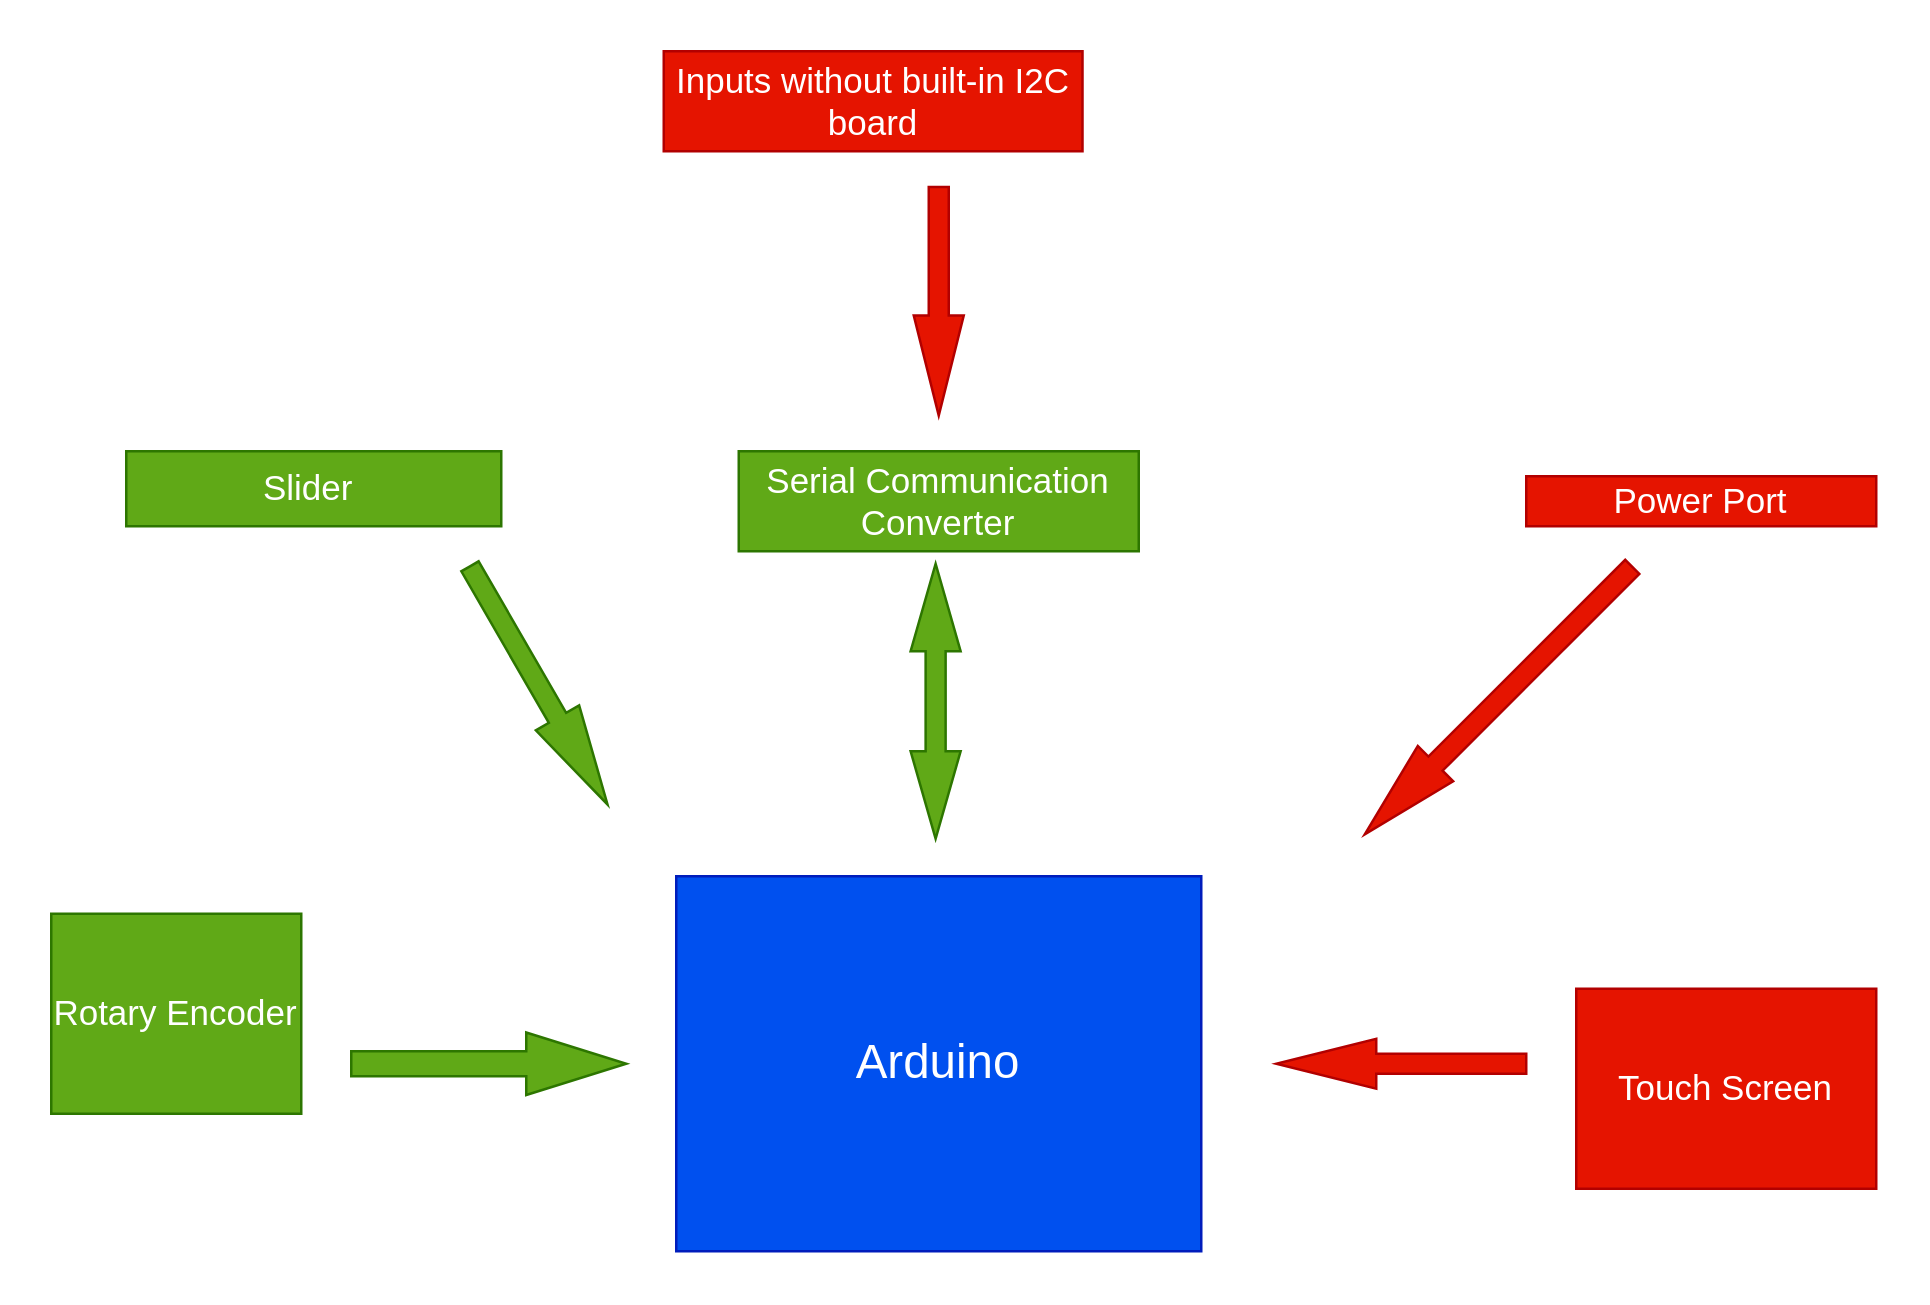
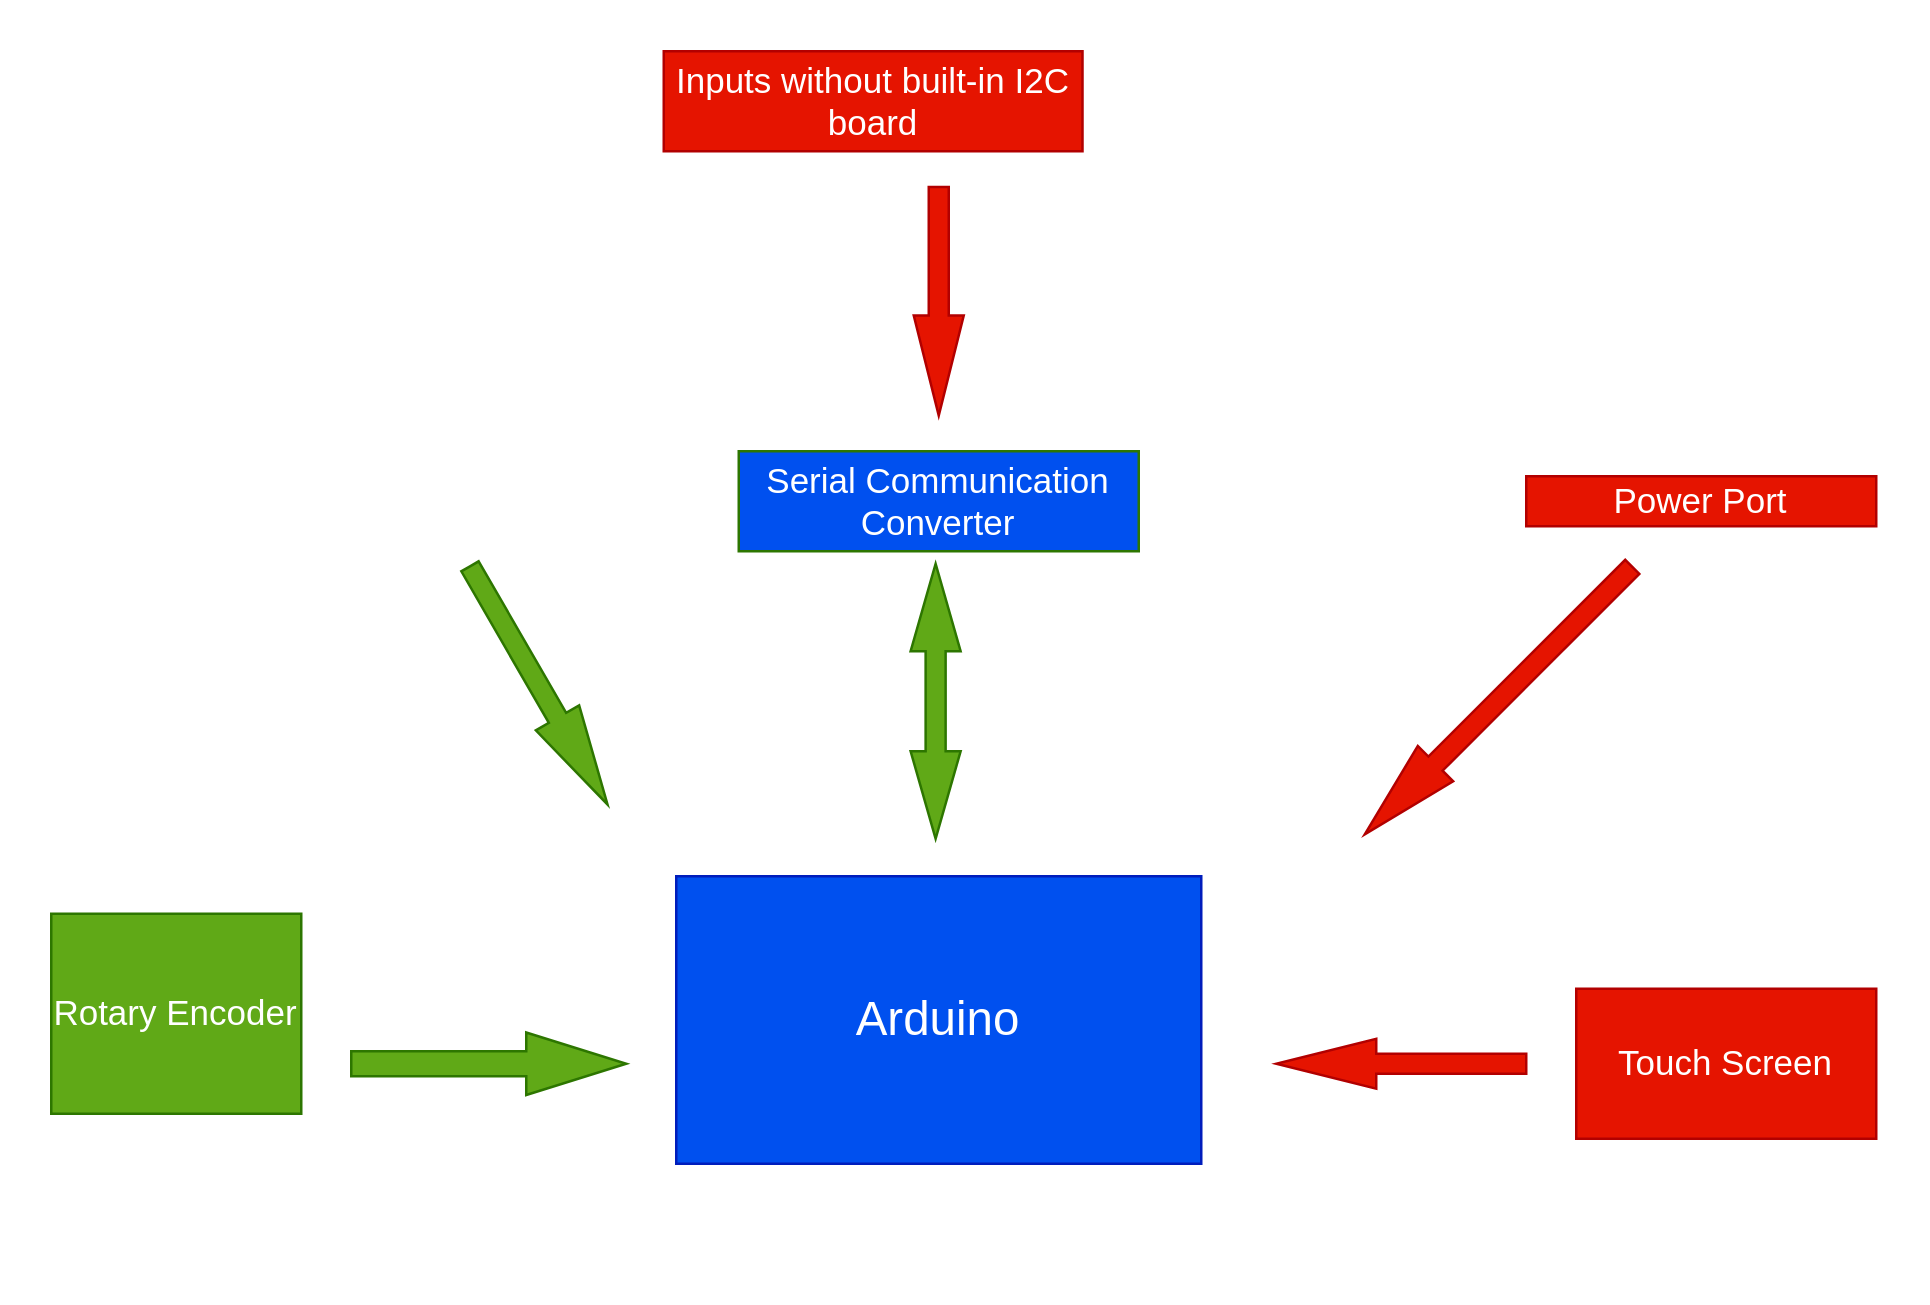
node "Slider": removed
node "Serial Communication Converter": fillcolor #60a917 -> #0050ef
node "Arduino": size 525x375 -> 525x288
node "Touch Screen": size 300x200 -> 300x150
